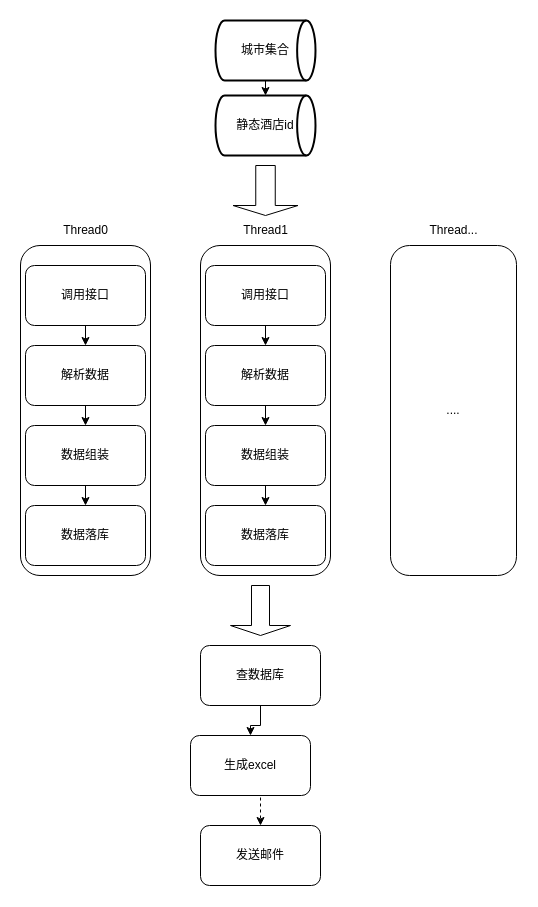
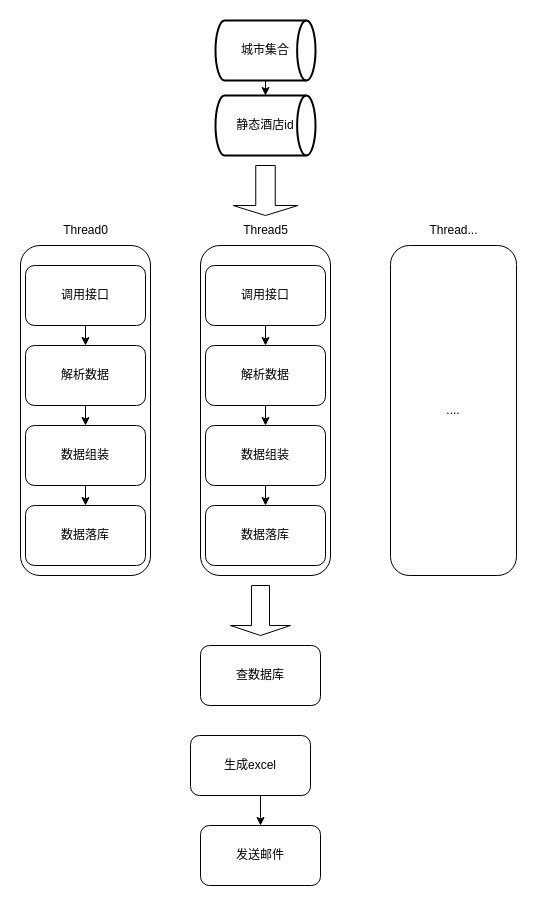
node "Thread1": label "Thread1" -> "Thread5"
edge "查数据库" -> "生成excel": removed
edge "生成excel" -> "发送邮件": style dashed -> solid
